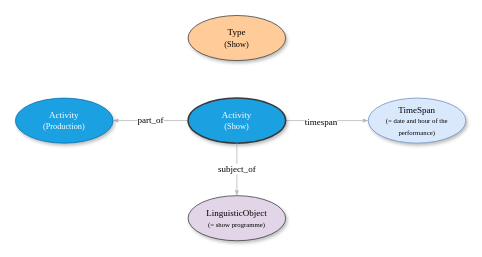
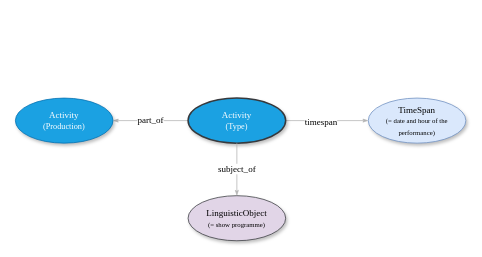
node "Type (Show)": removed
node "Activity (Show)": label "Activity (Show)" -> "Activity (Type)"
